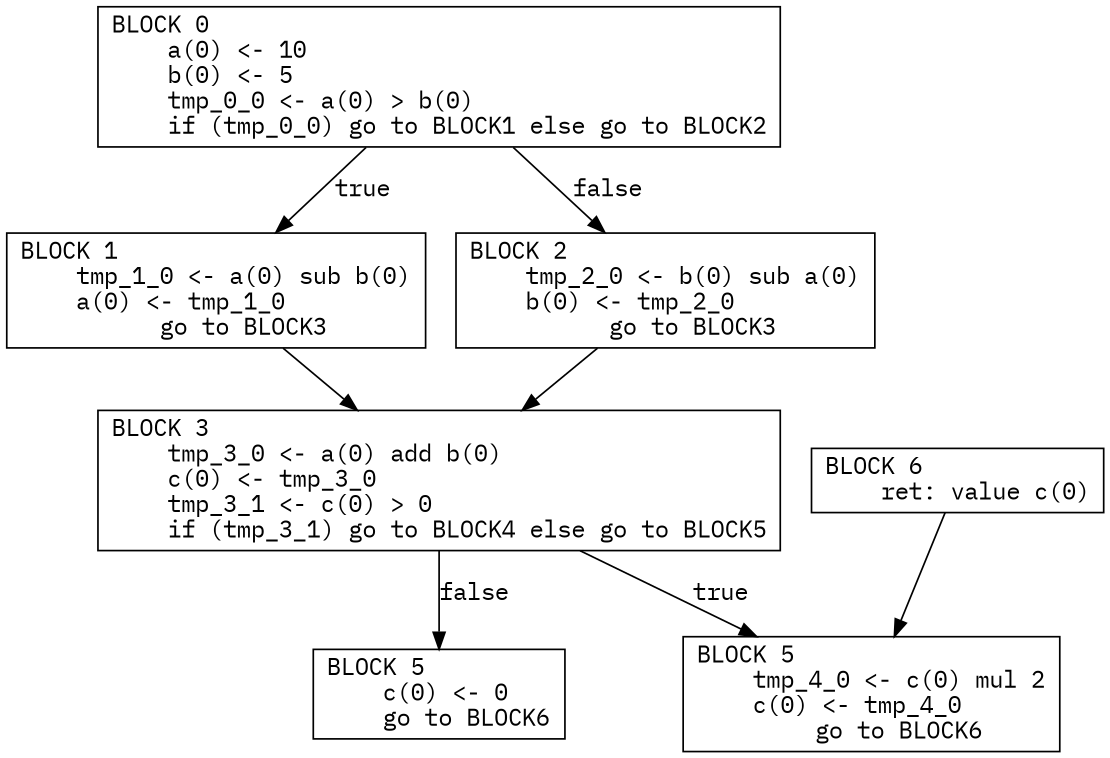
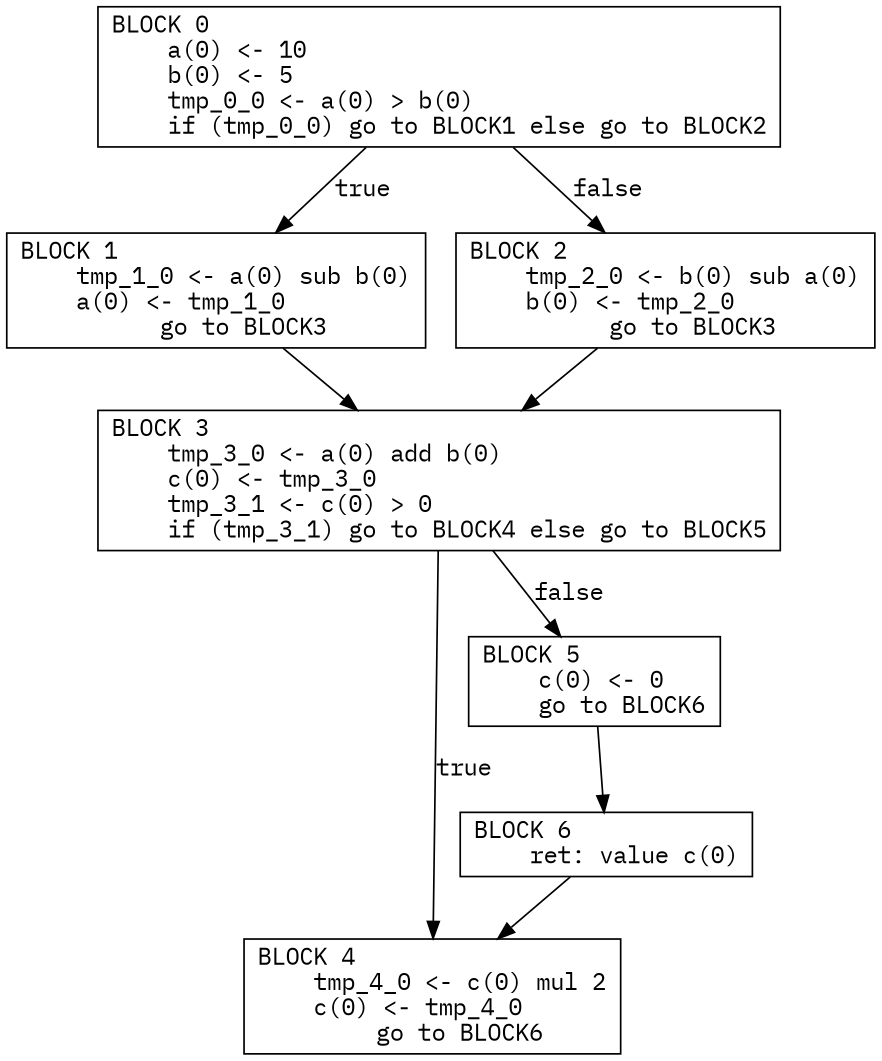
node "BLOCK 5 tmp_4_0 <- c(0) mul 2 c(0) <- tmp_4_0 go to BLOCK6": label "BLOCK 5 tmp_4_0 <- c(0) mul 2 c(0) <- tmp_4_0 go to BLOCK6" -> "BLOCK 4 tmp_4_0 <- c(0) mul 2 c(0) <- tmp_4_0 go to BLOCK6"
edge "BLOCK 5 c(0) <- 0 go to BLOCK6" -> "BLOCK 6 ret: value c(0)": added
